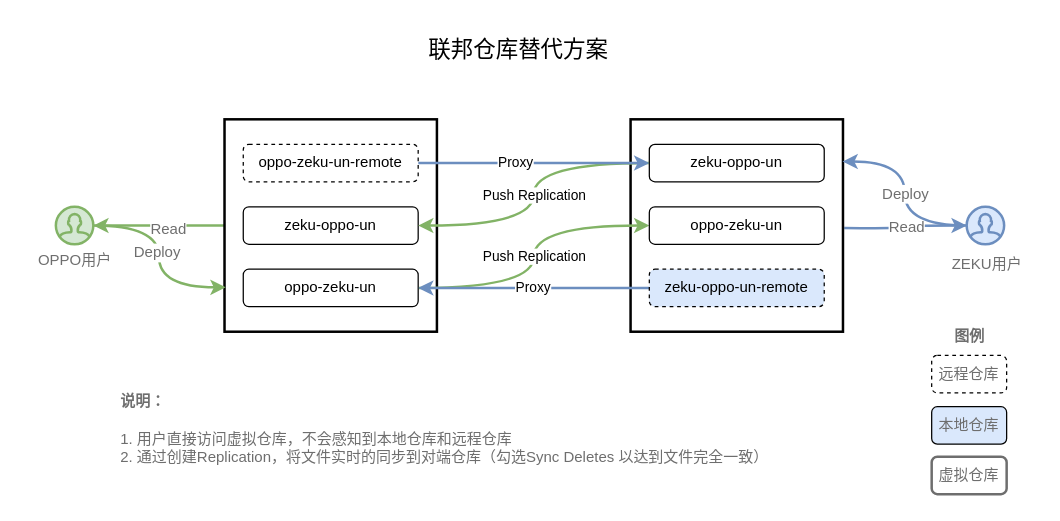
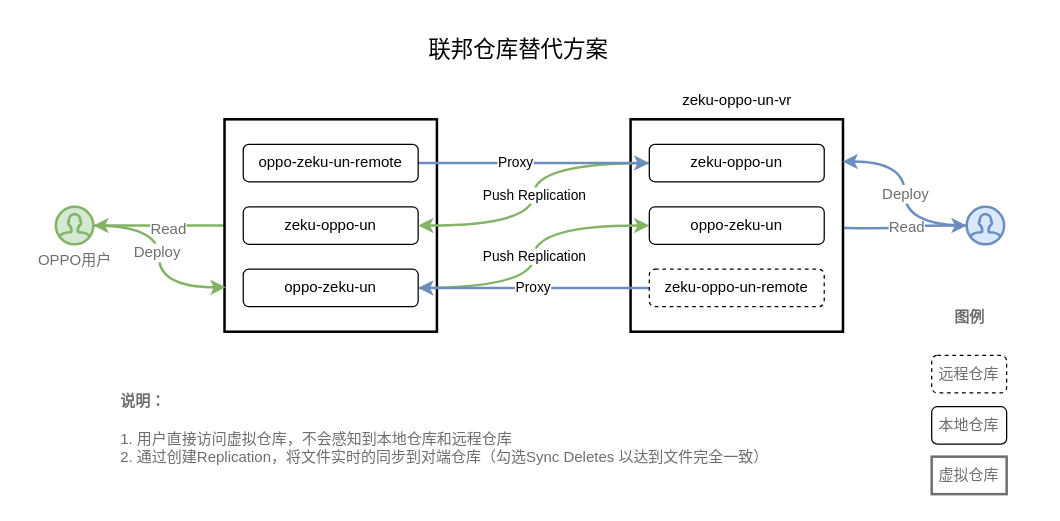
node "zeku-oppo-un-vr": added
node "oppo-zeku-un-remote": style dashed -> solid
node "ZEKU用户": removed
node "zeku-oppo-un-remote": fillcolor #dae8fc -> #ffffff
node "图例": moved (969, 337) -> (969, 318)
node "本地仓库": fillcolor #dae8fc -> #ffffff
node "虚拟仓库": shape rounded rectangle -> rectangle
